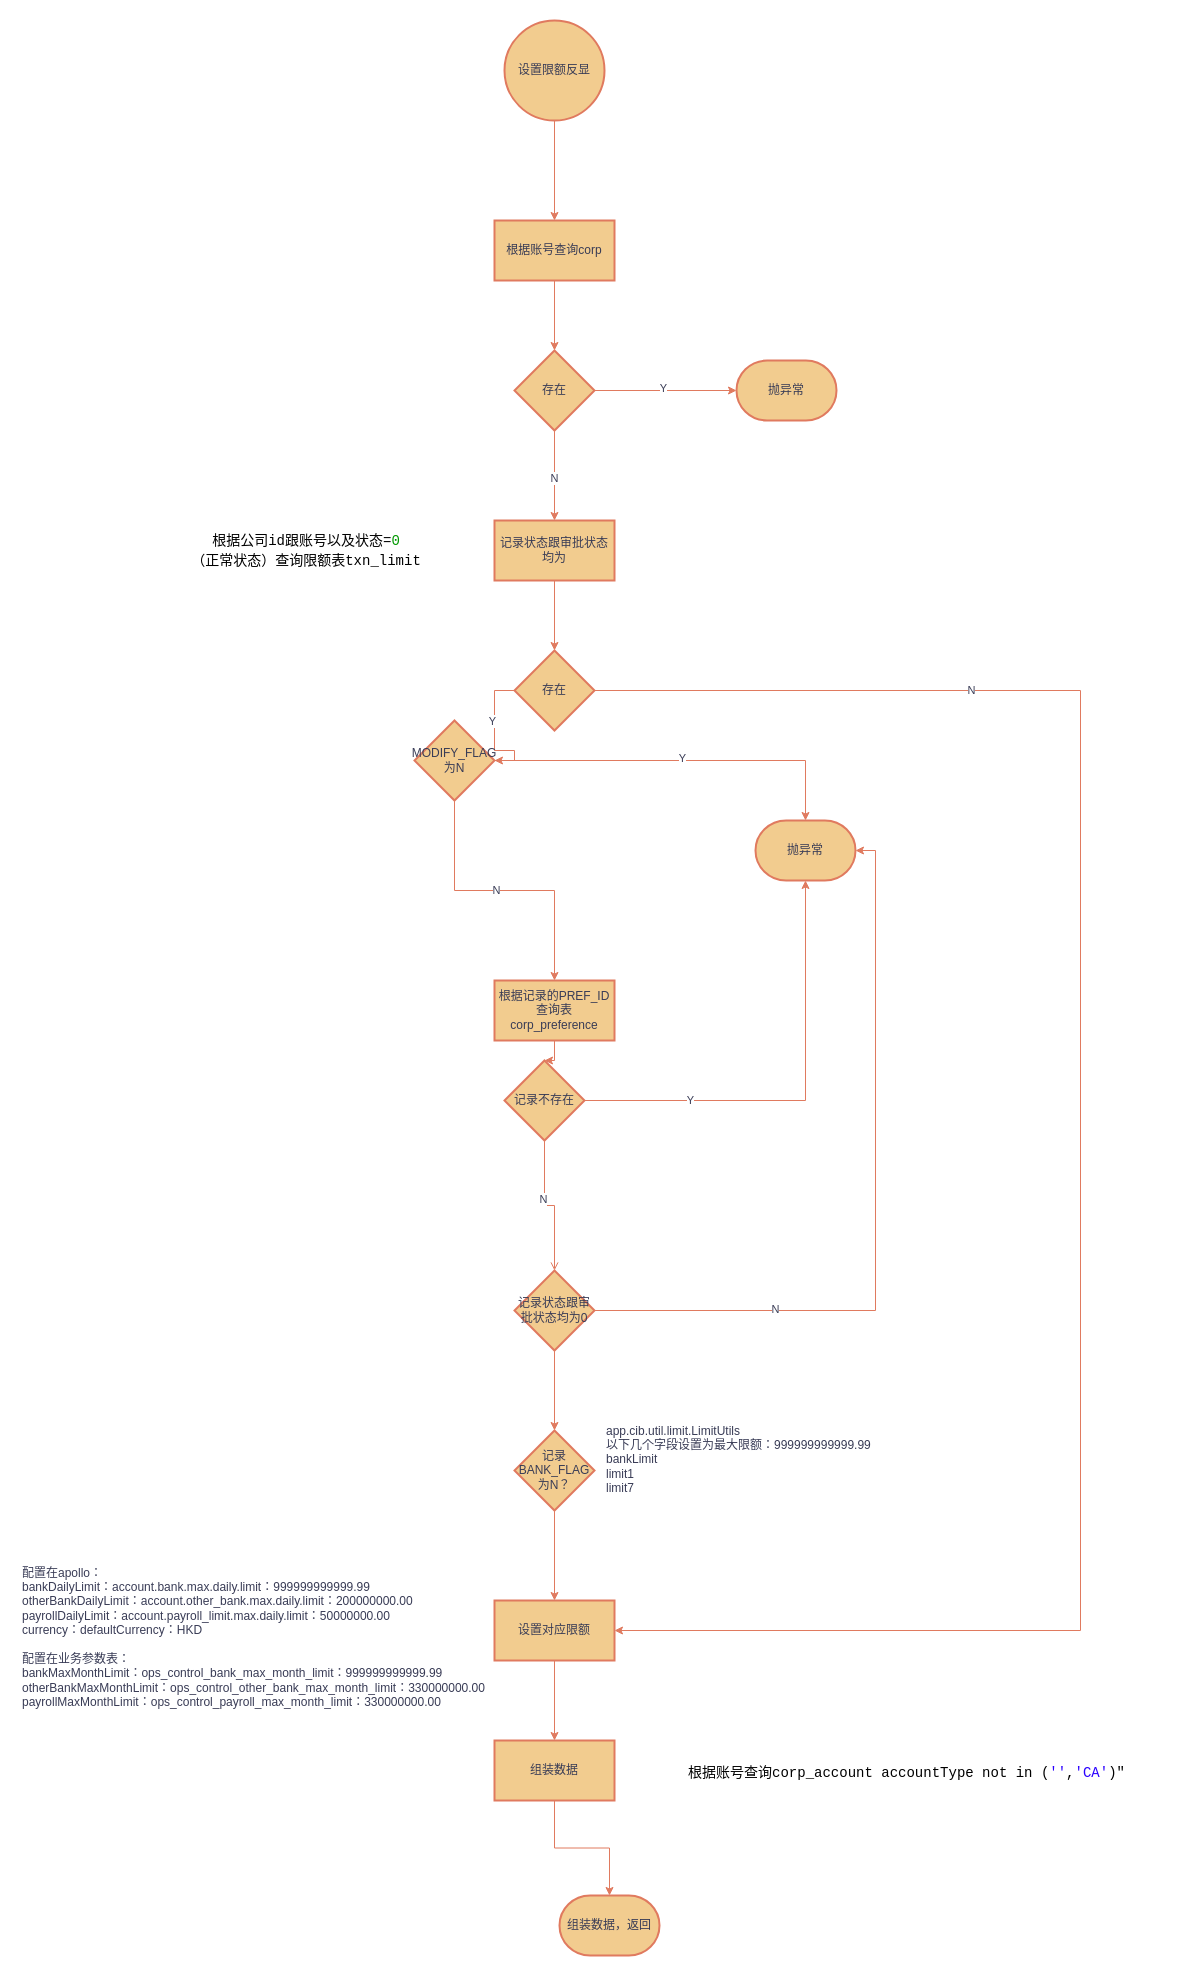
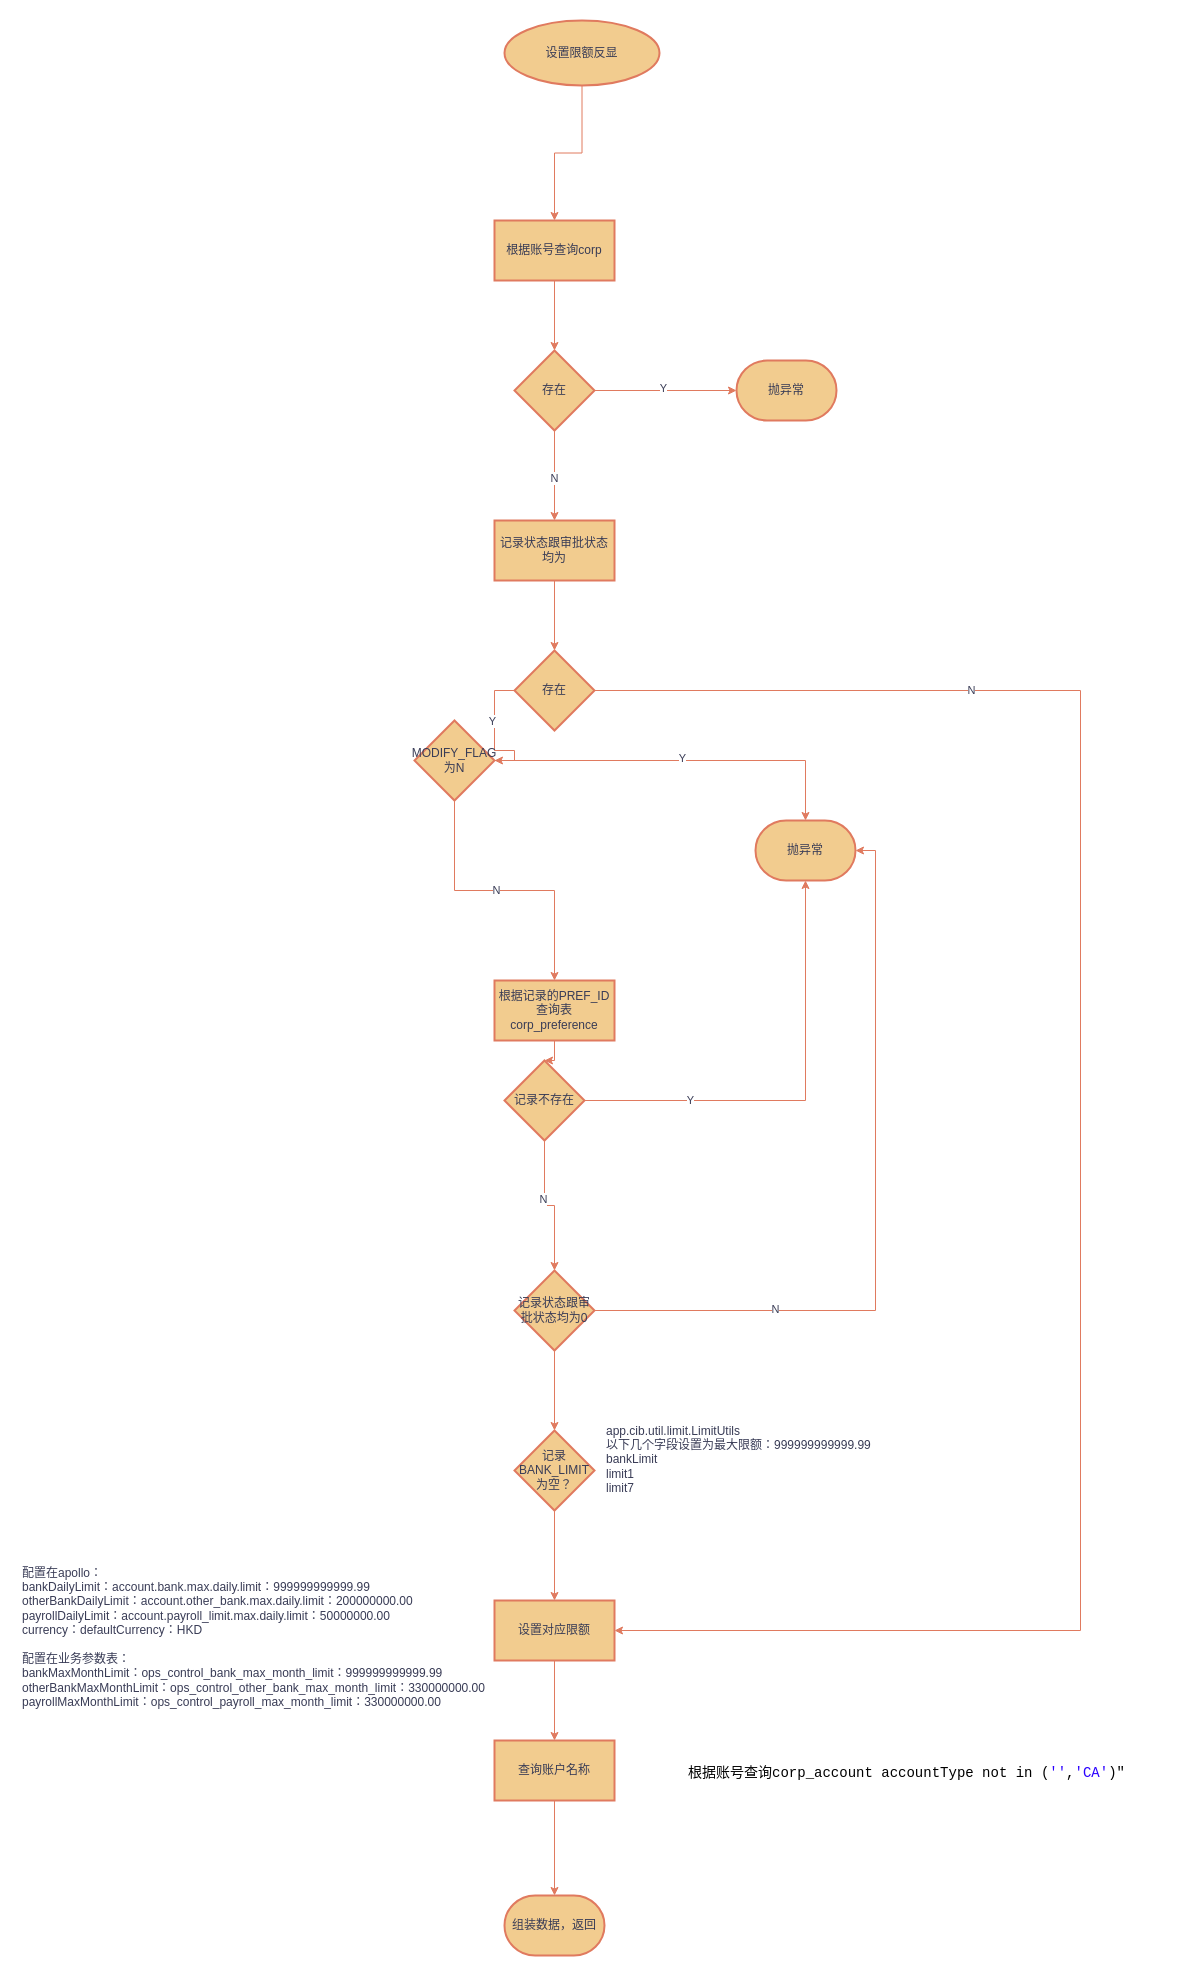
node "设置限额反显": size 100x100 -> 155x65
node "根据公司id跟账号以及状态=0（正常状态）查询限额表txn_limit": removed
edge "记录不存在" -> "记录状态跟审批状态均为0": arrowhead open -> classic
node "记录BANK_FLAG为N？": label "记录BANK_FLAG为N？" -> "记录BANK_LIMIT为空？"
node "组装数据": label "组装数据" -> "查询账户名称"
node "组装数据，返回": moved (610, 1926) -> (555, 1926)
